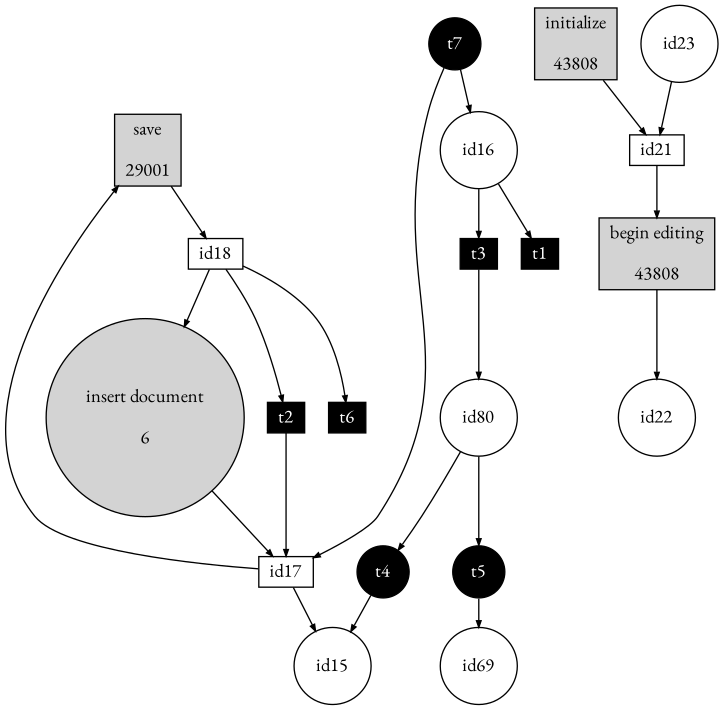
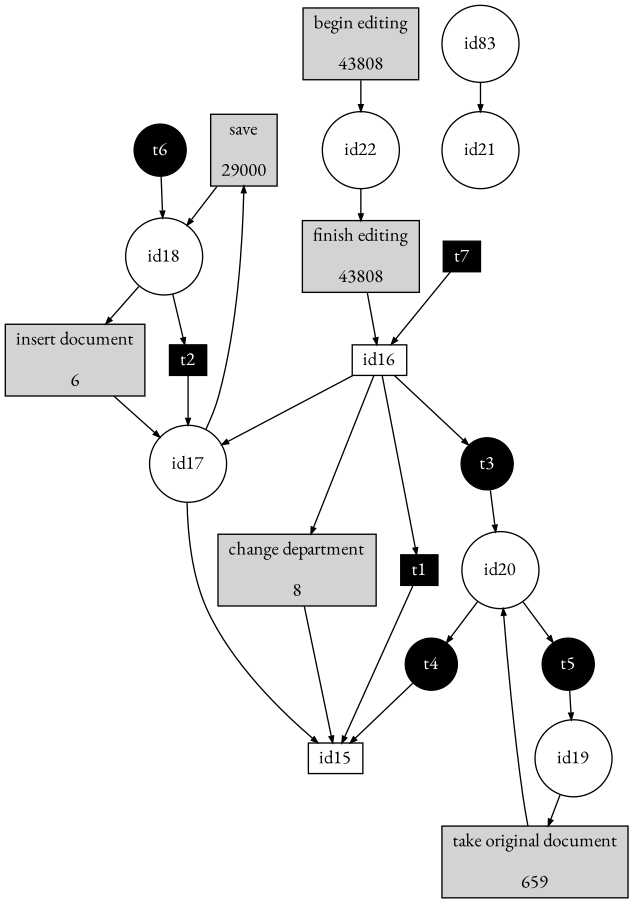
node "t7": shape circle -> box
node "initialize 43808": removed
node "id23": label "id23" -> "id83"
node "save 29001": label "save 29001" -> "save 29000"
node "id16": shape circle -> box
node "id21": shape box -> circle
edge "id21" -> "begin editing 43808": removed
node "id18": shape box -> circle
node "t3": shape box -> circle
node "finish editing 43808": added
edge "id18" -> "t6": reversed
edge "t7" -> "id17": now "id16" -> "id17"
node "insert document 6": shape circle -> box
node "t6": shape box -> circle
node "id80": label "id80" -> "id20"
node "change department 8": added
node "id17": shape box -> circle
edge "t1" -> "id15": added
node "id15": shape circle -> box
node "id69": label "id69" -> "id19"
node "take original document 659": added
